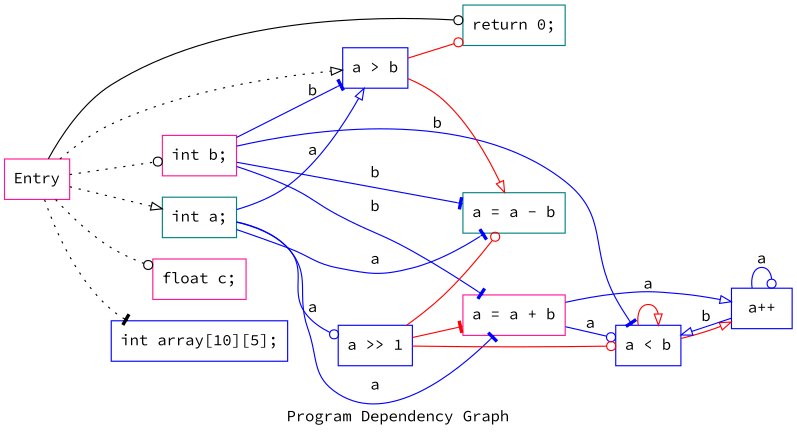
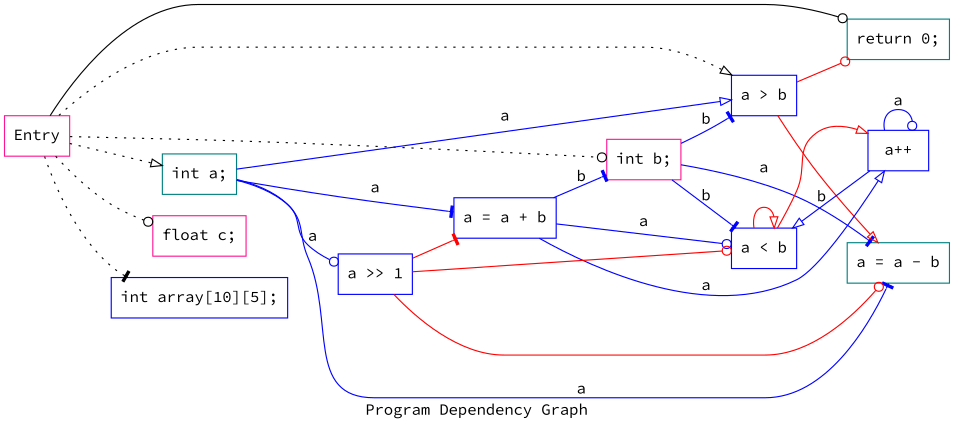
edge "int b;" -> "a = a - b": label "b" -> "a"
edge "int b;" -> "a = a + b": reversed
node "a = a + b": color deeppink -> blue
